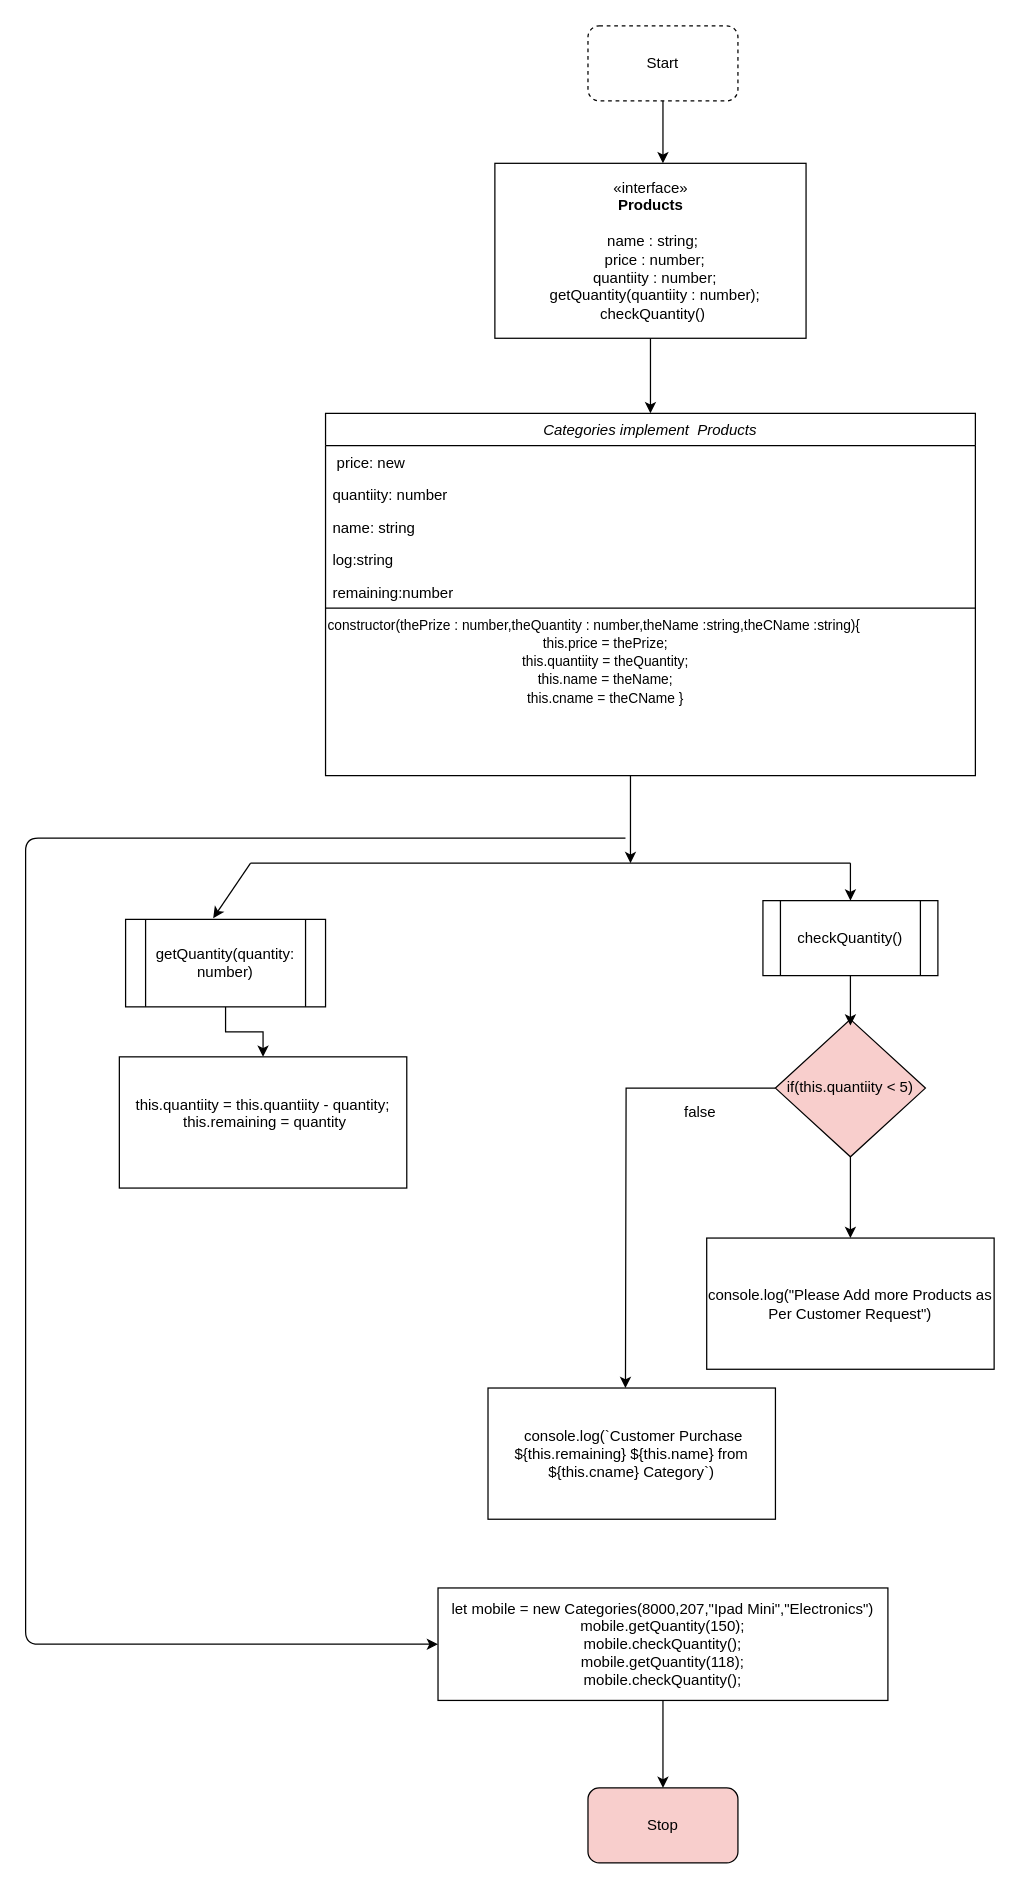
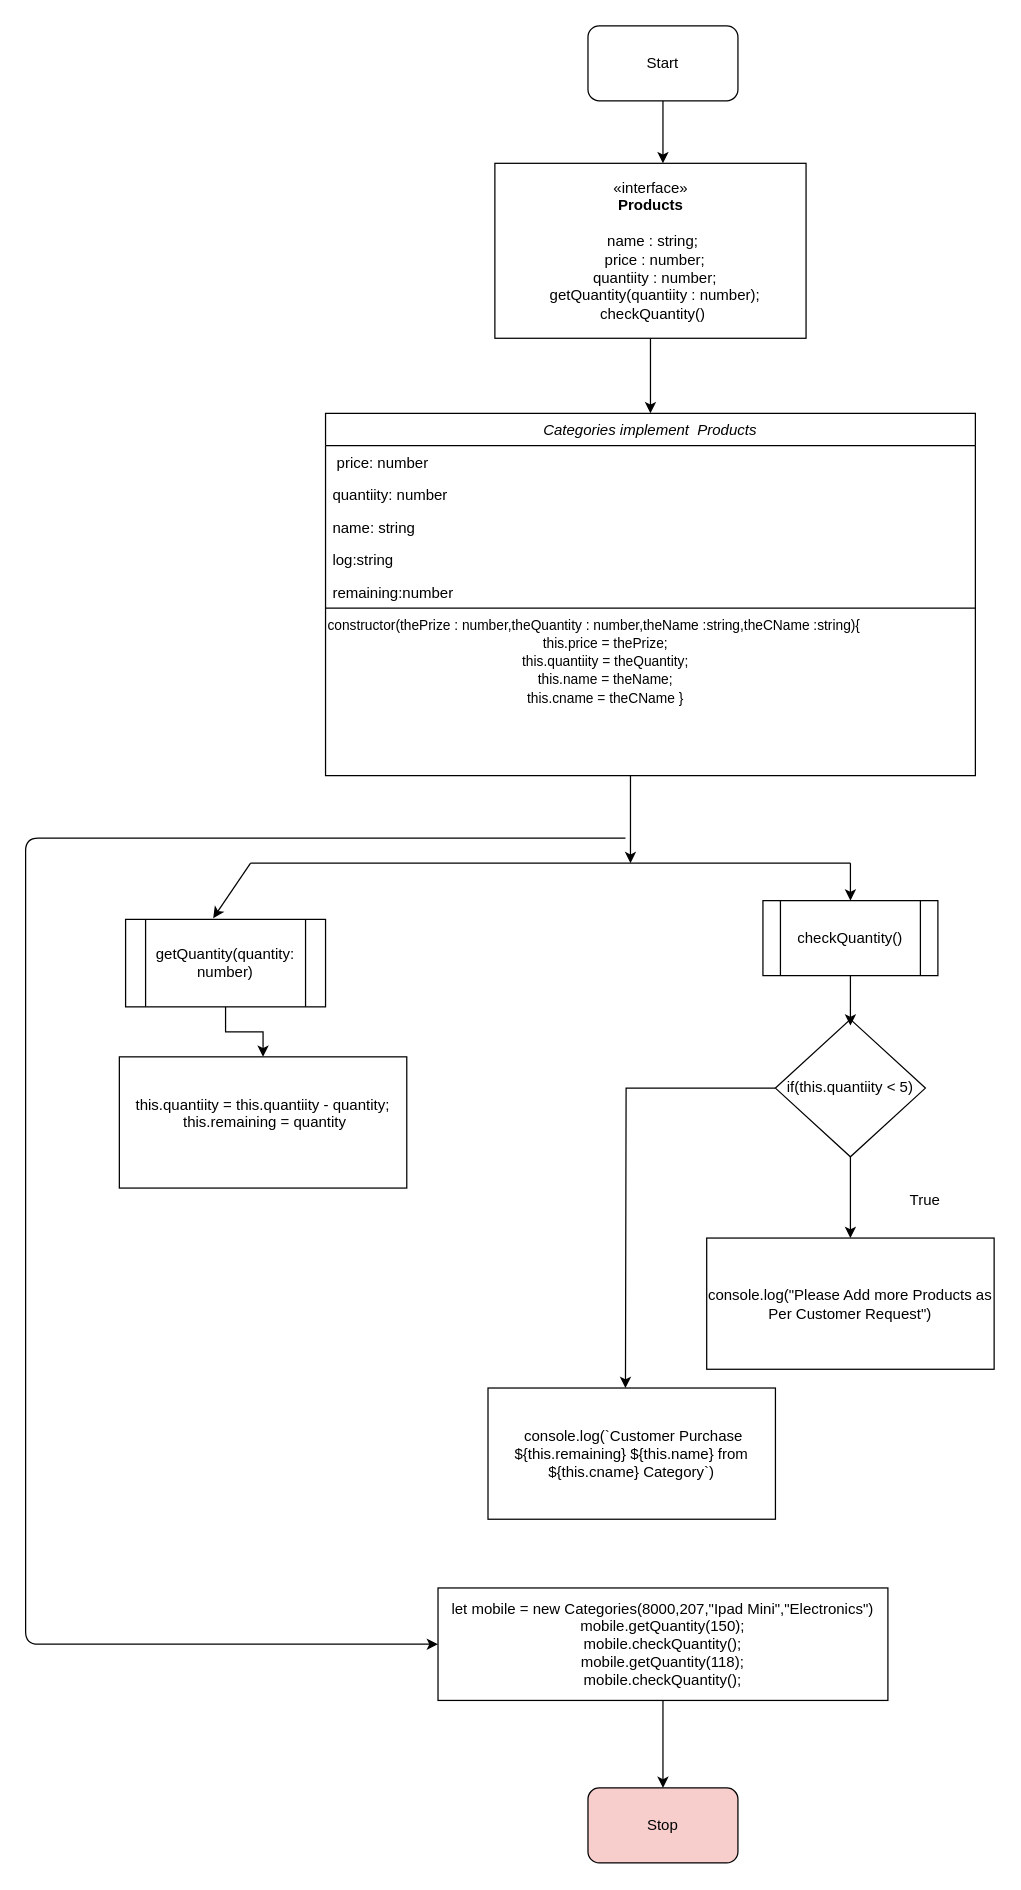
node "Start": style dashed -> solid
node "price: new": label "price: new" -> "price: number"
node "if(this.quantiity < 5)": fillcolor #f8cecc -> #ffffff
node "false": removed
node "True": added
